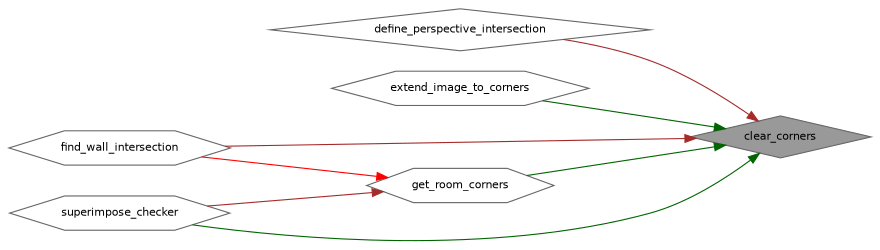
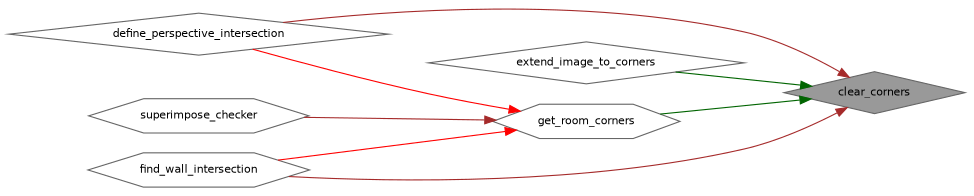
edge "define_perspective_intersection" -> "get_room_corners": added
node "extend_image_to_corners": shape hexagon -> diamond
edge "superimpose_checker" -> "clear_corners": removed
